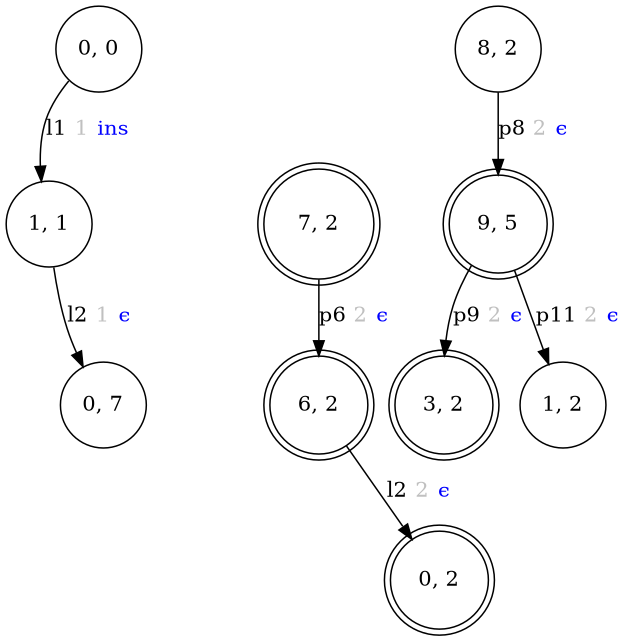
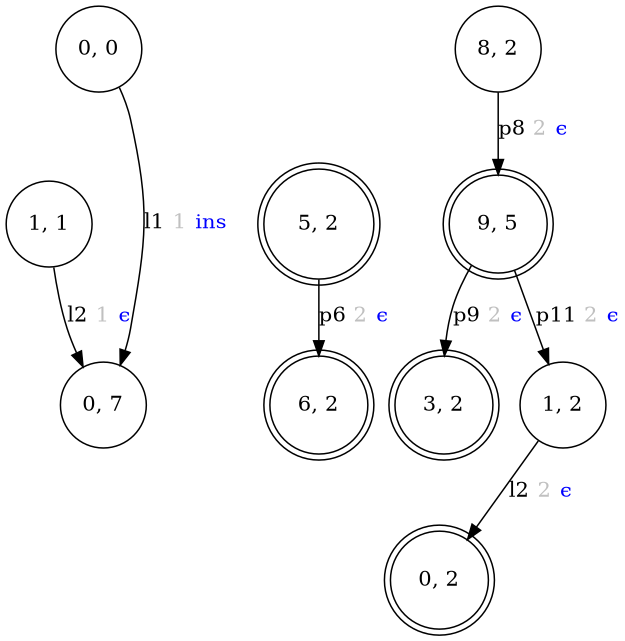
edge "0, 0" -> "1, 1": now "0, 0" -> "0, 7"
node "7, 2": label "7, 2" -> "5, 2"
edge "6, 2" -> "0, 2": now "1, 2" -> "0, 2"
